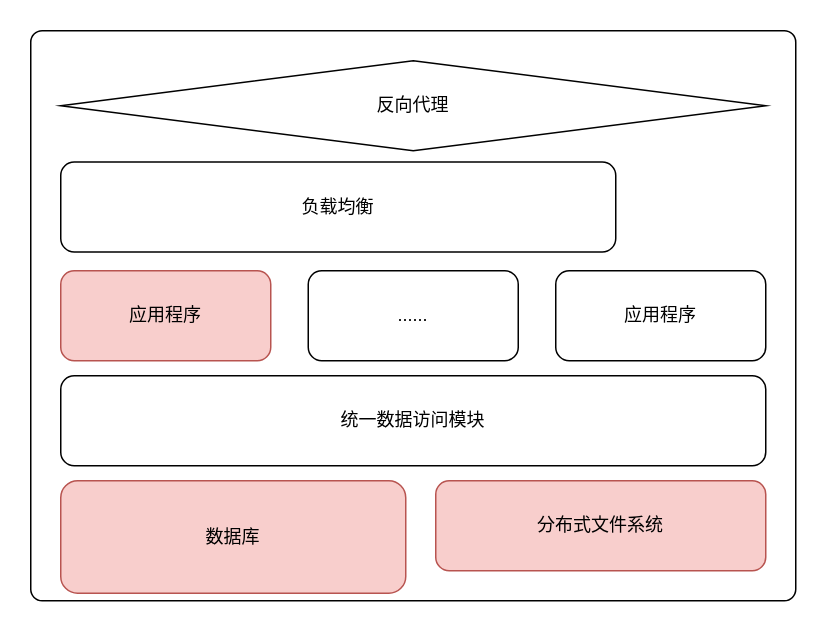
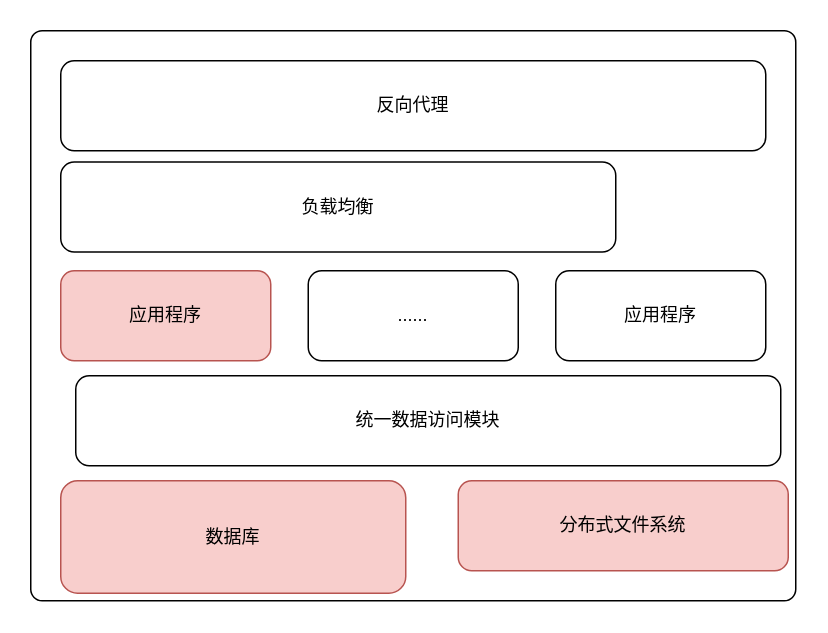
node "反向代理": shape diamond -> rounded rectangle
node "统一数据访问模块": moved (413, 421) -> (428, 421)
node "分布式文件系统": moved (601, 526) -> (623, 526)
